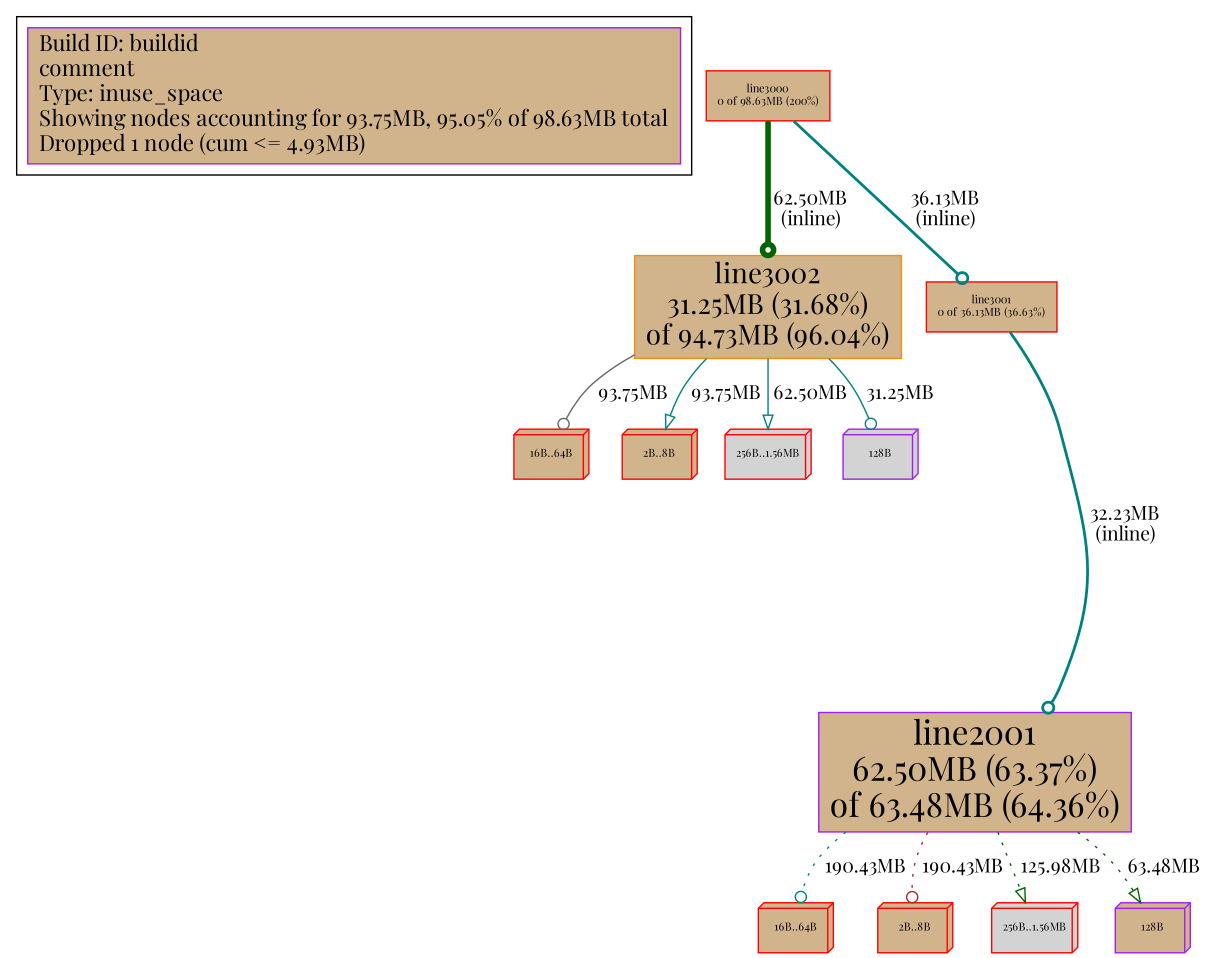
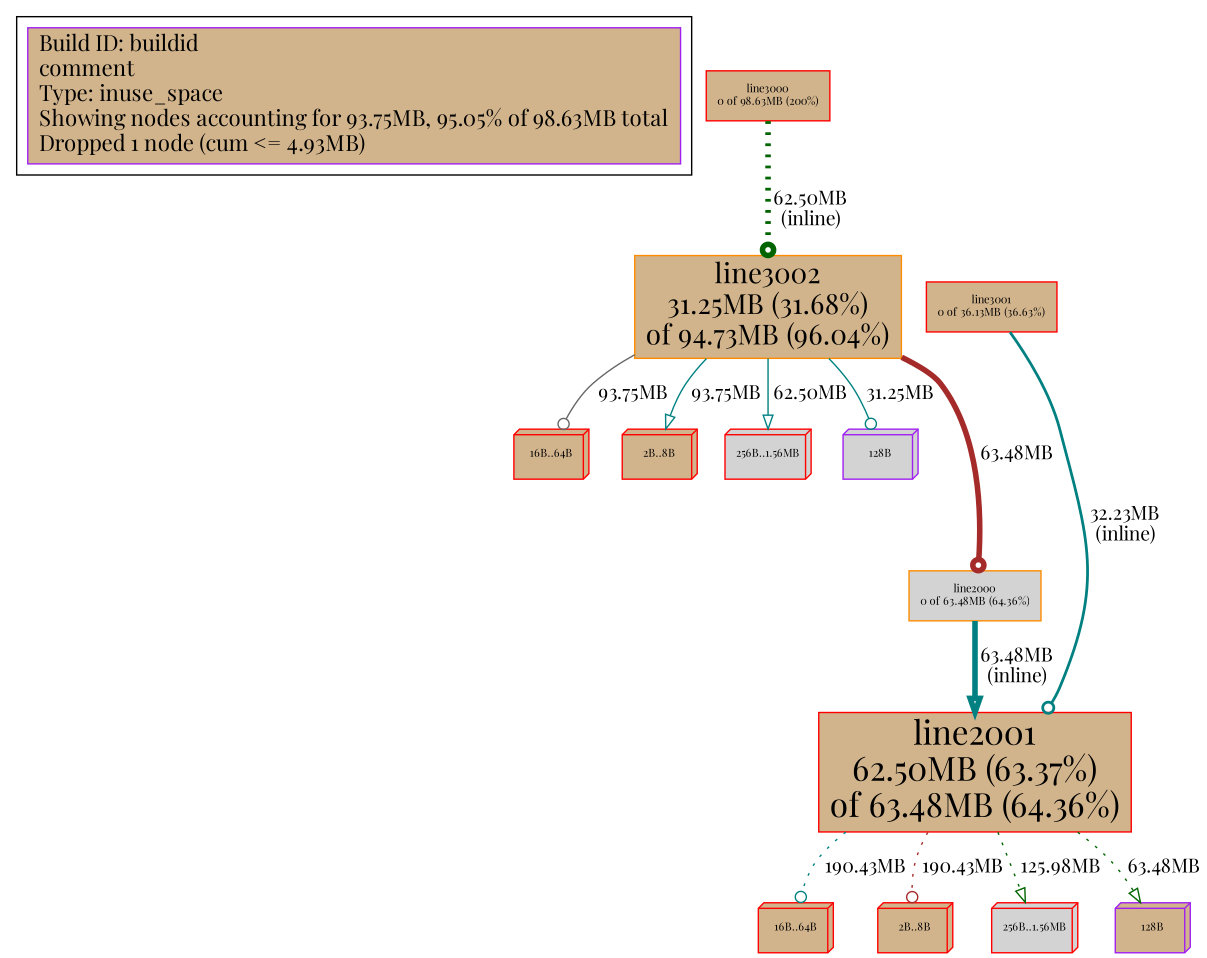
edge "line3000 0 of 98.63MB (200%)" -> "line3002 31.25MB (31.68%) of 94.73MB (96.04%)": style solid -> dotted
edge "line3000 0 of 98.63MB (200%)" -> "line3001 0 of 36.13MB (36.63%)": removed, label "36.13MB (inline)"
node "line2000 0 of 63.48MB (64.36%)": added
node "line2001 62.50MB (63.37%) of 63.48MB (64.36%)": color purple -> red
